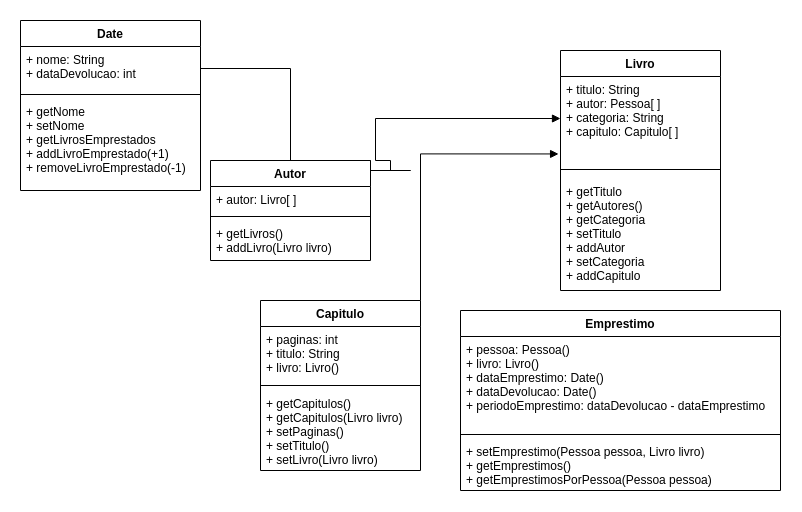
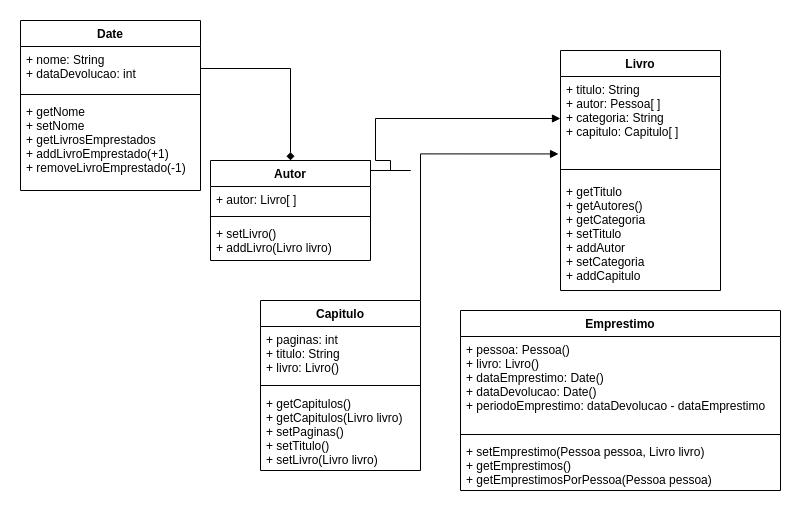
edge "+ nome: String + dataDevolucao: int" -- "Autor": arrowhead none -> diamond
node "+ getLivros() + addLivro(Livro livro)": label "+ getLivros() + addLivro(Livro livro)" -> "+ setLivro() + addLivro(Livro livro)"
